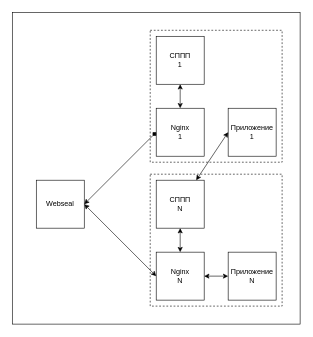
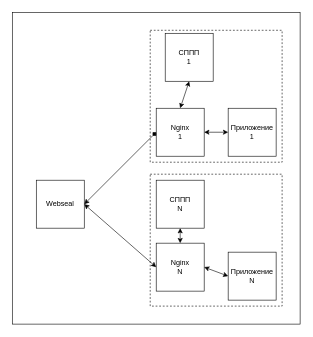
node "СППП 1": moved (180, 60) -> (189, 57)
edge "Приложение 1" -- "СППП N": now "Приложение 1" -- "Nginx 1"
node "Nginx N": moved (180, 276) -> (180, 267)
